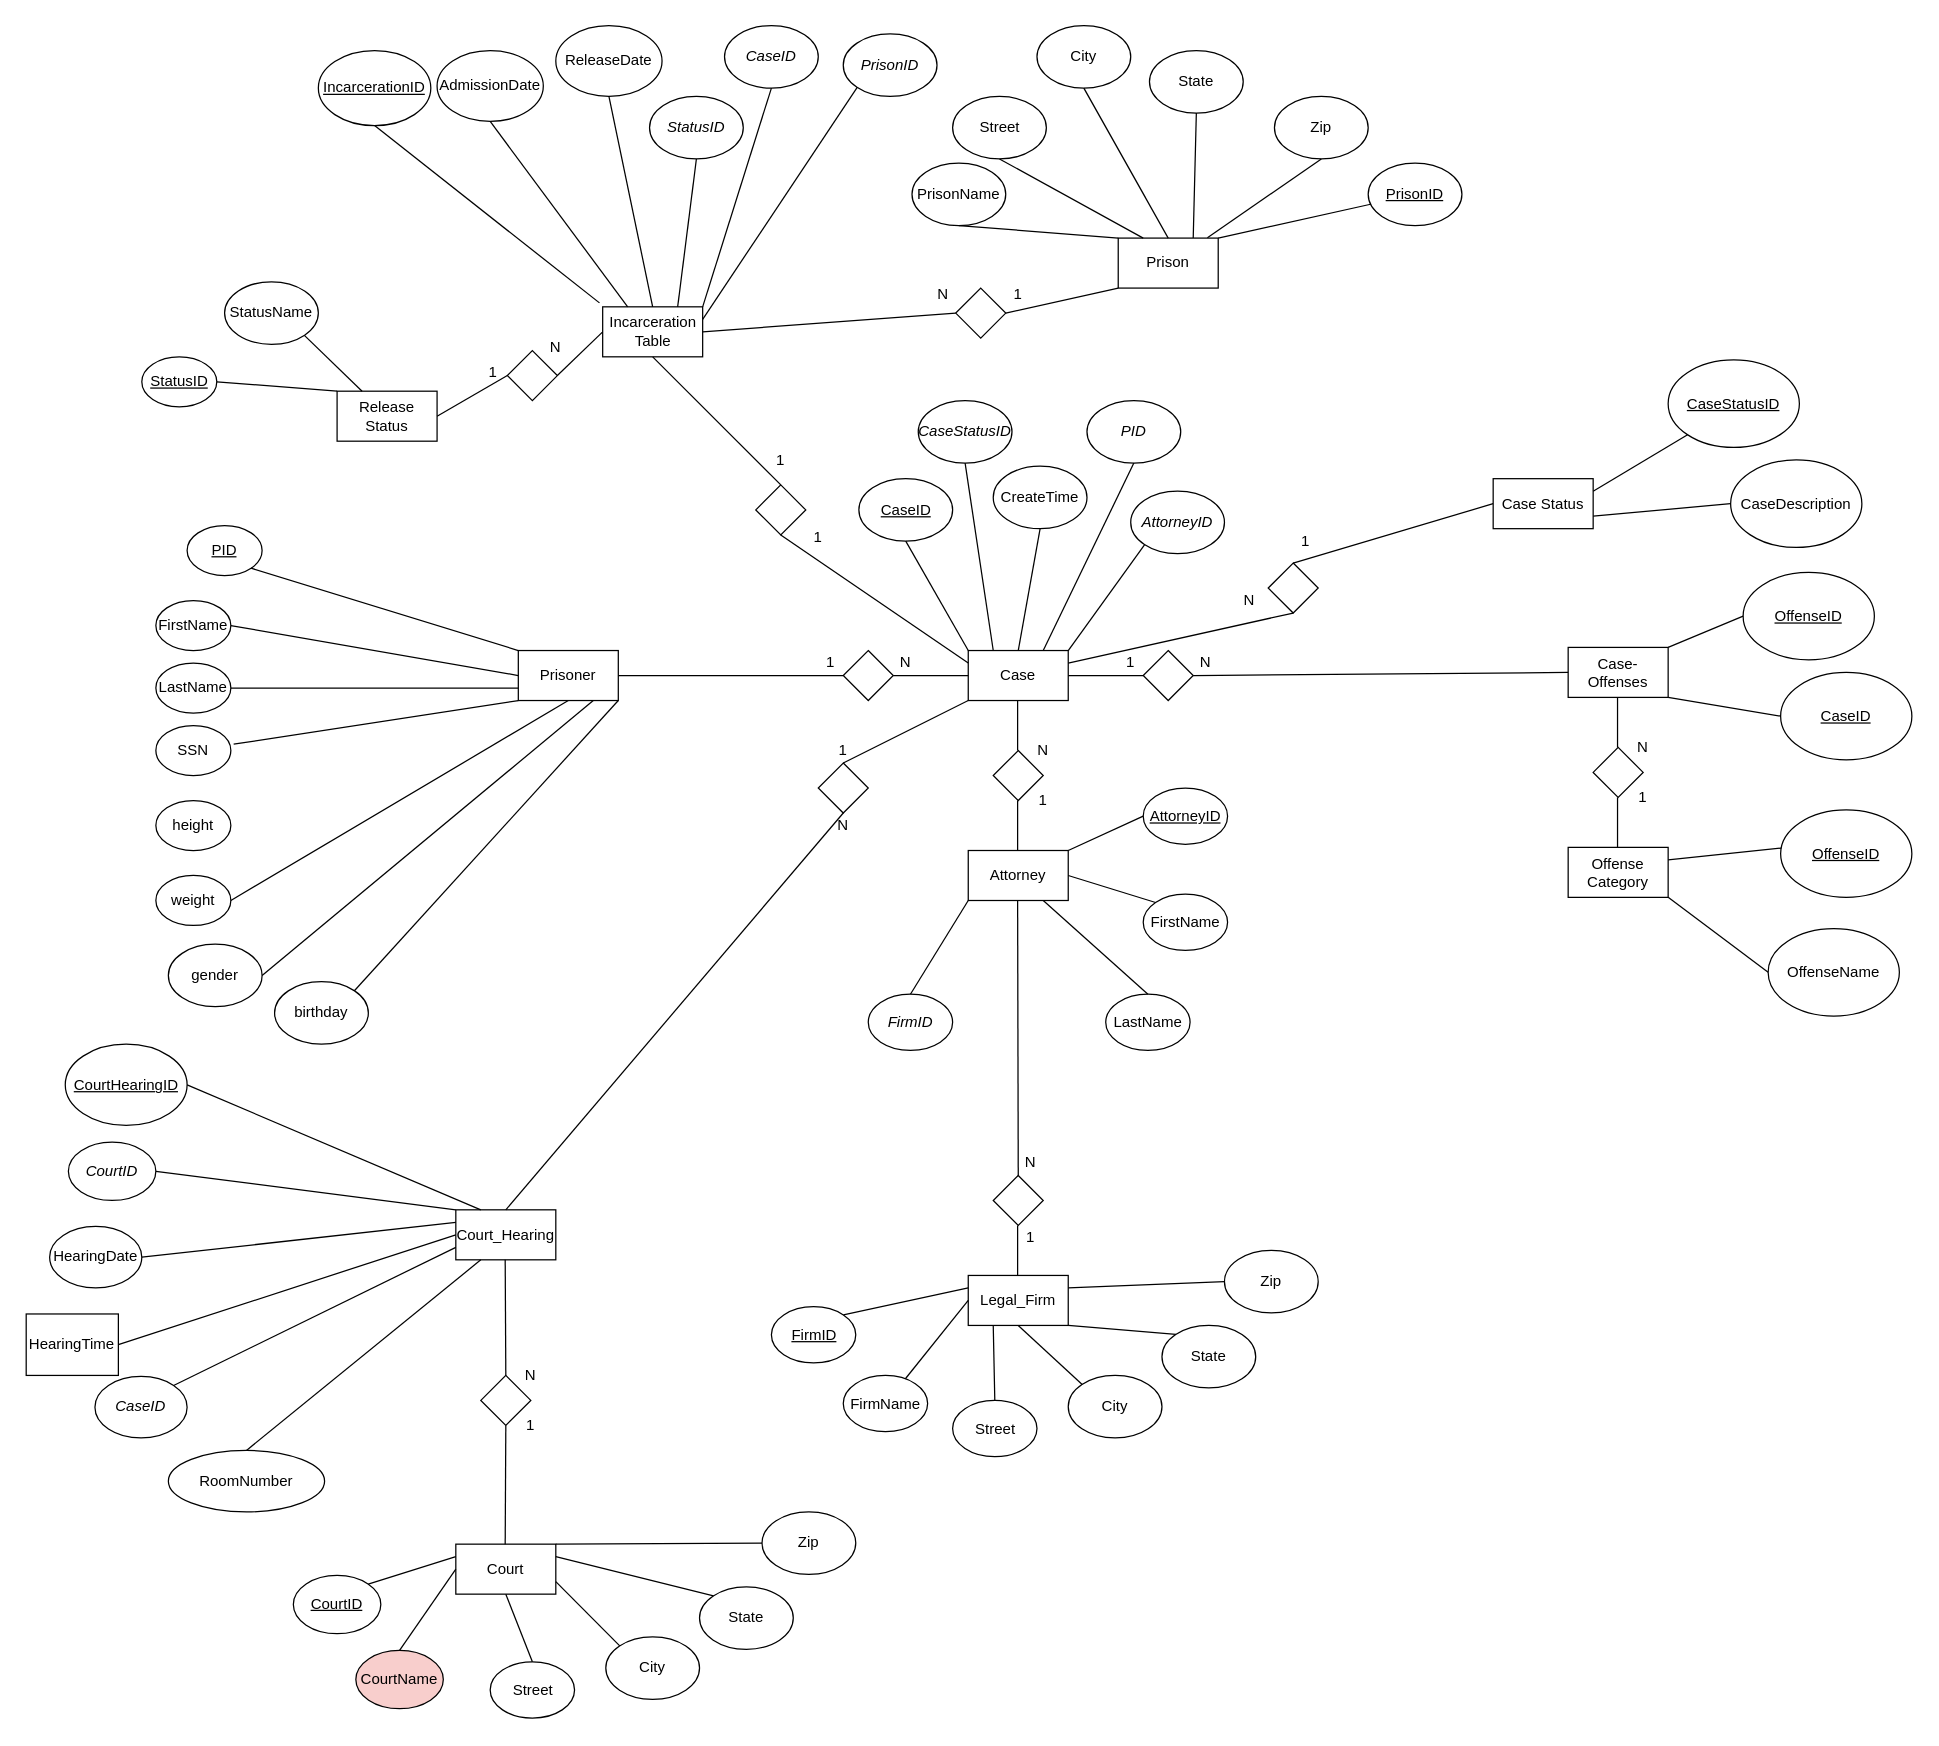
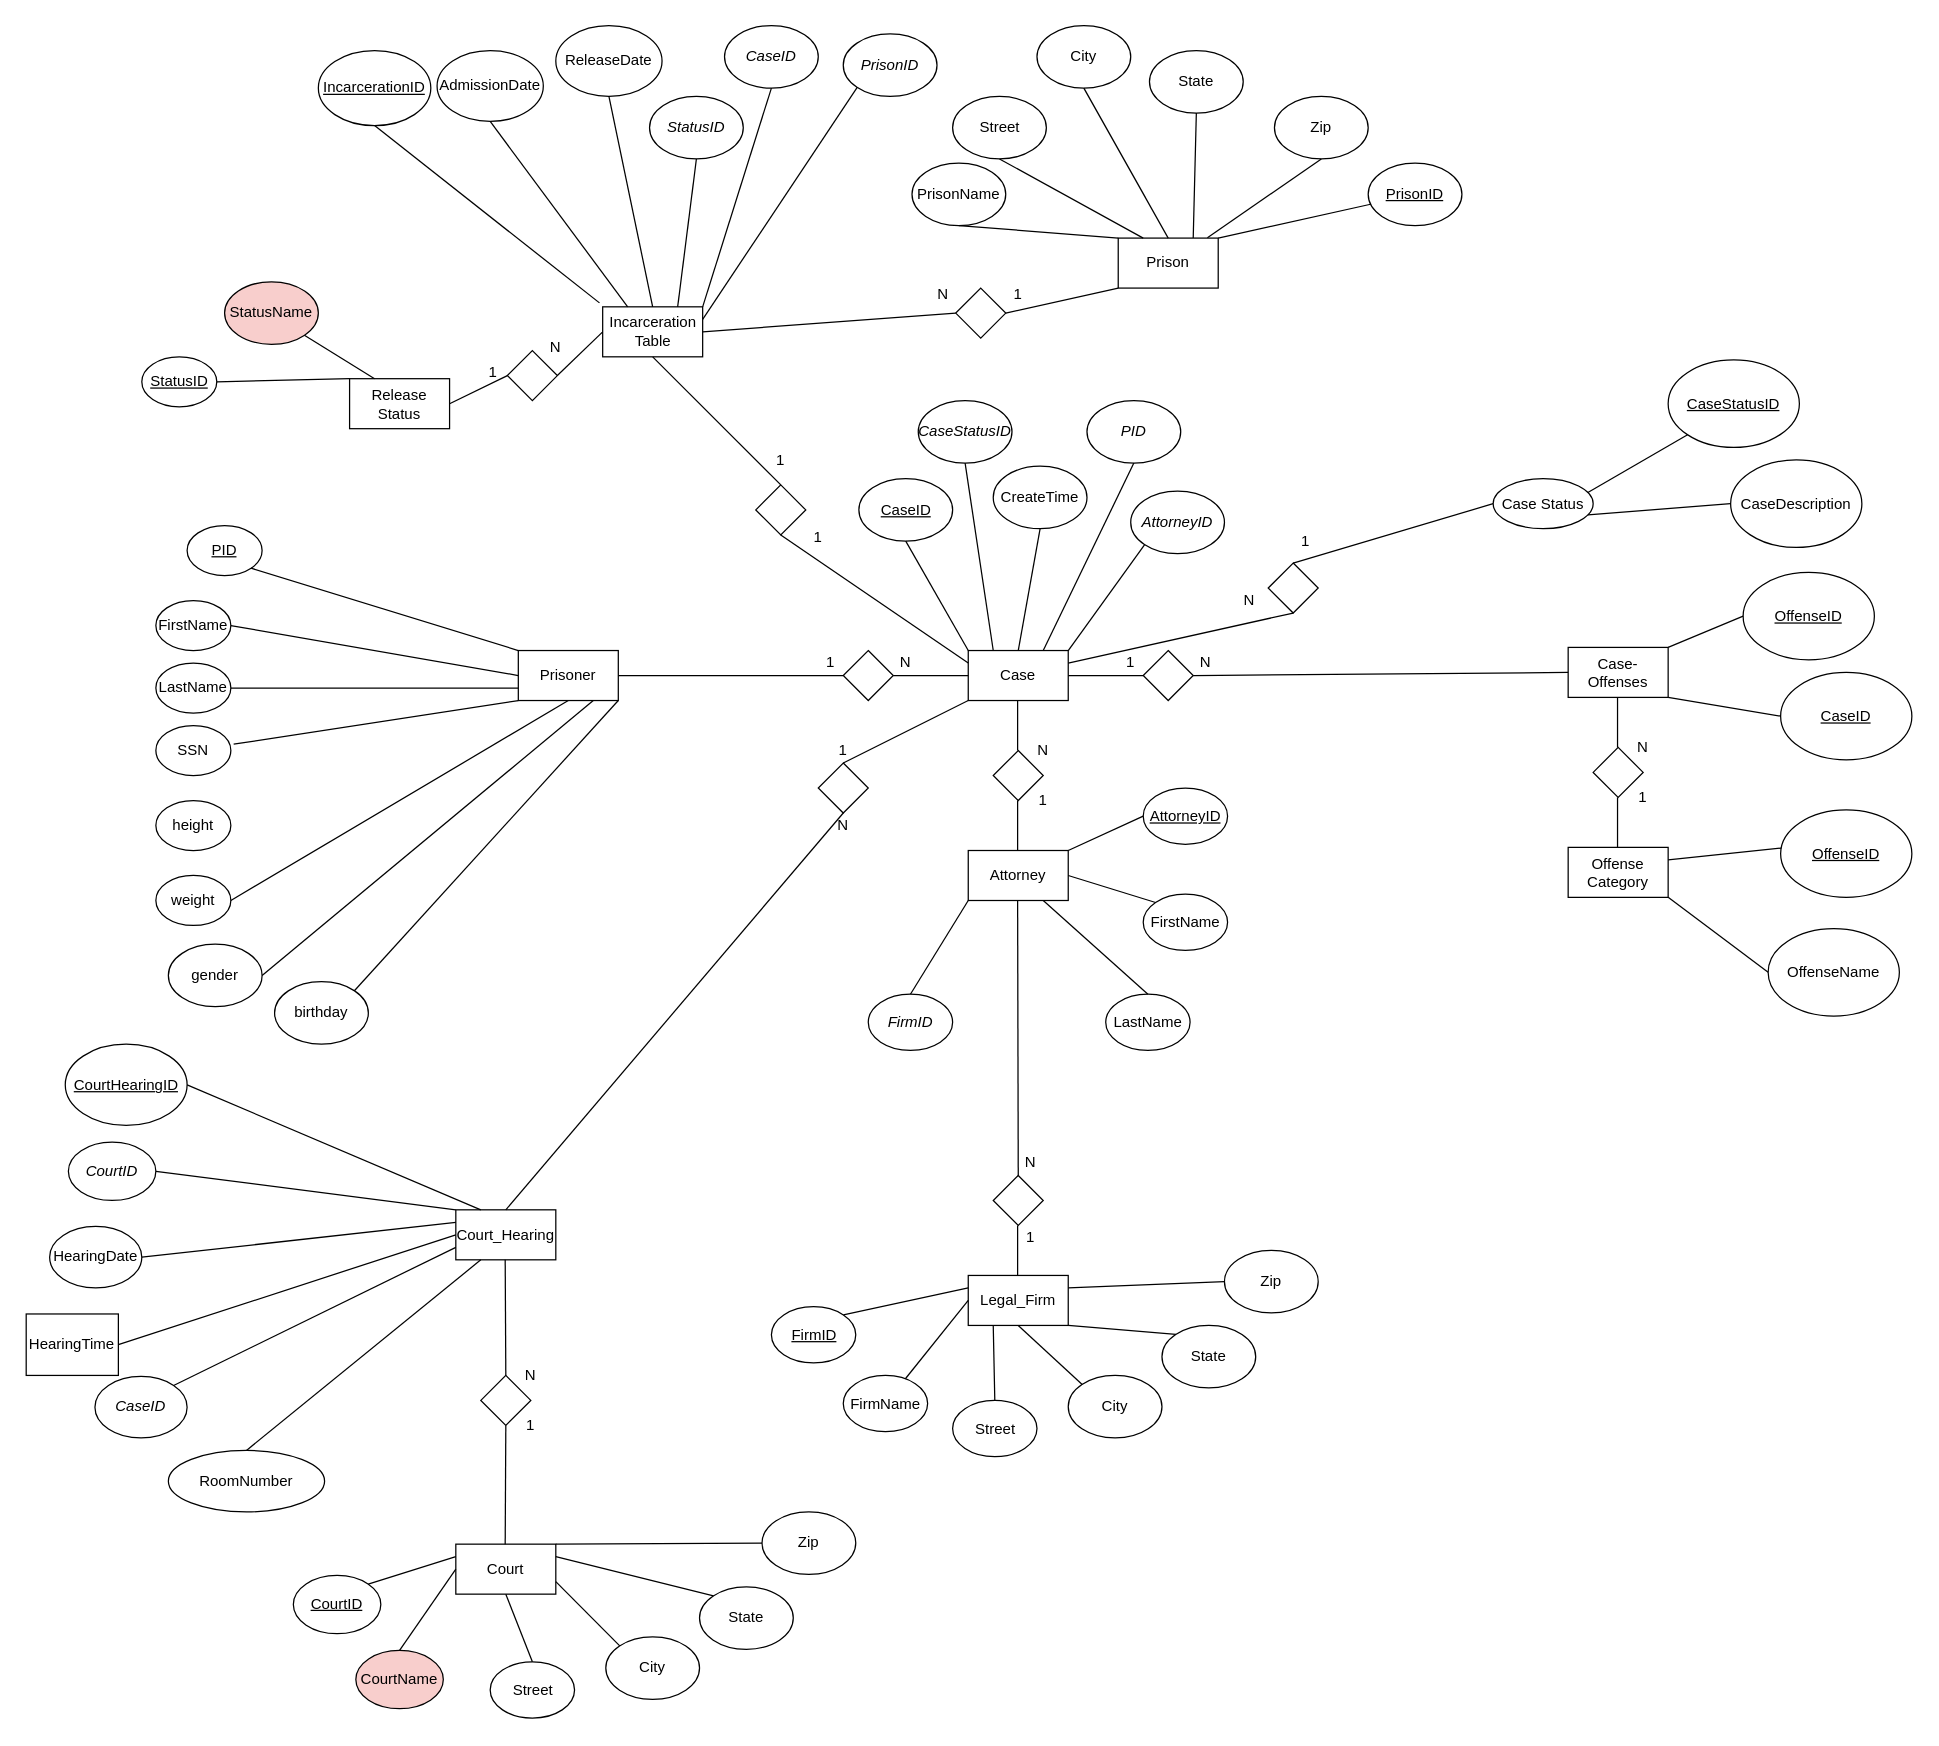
node "StatusName": fillcolor #ffffff -> #f8cecc
node "Release Status": moved (387, 416) -> (399, 404)
node "Case Status": shape rectangle -> ellipse
